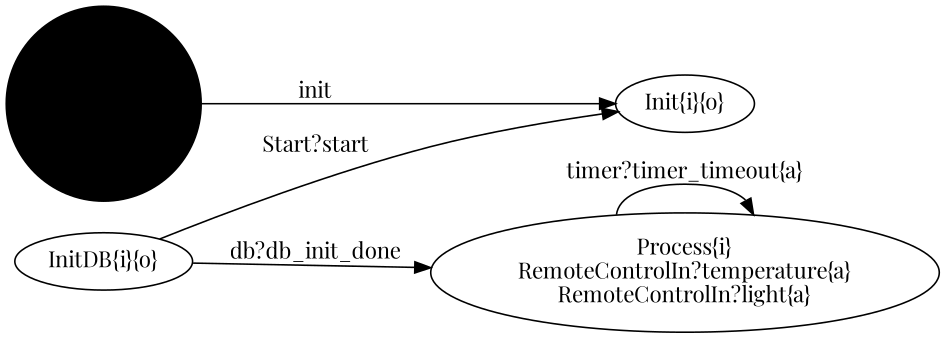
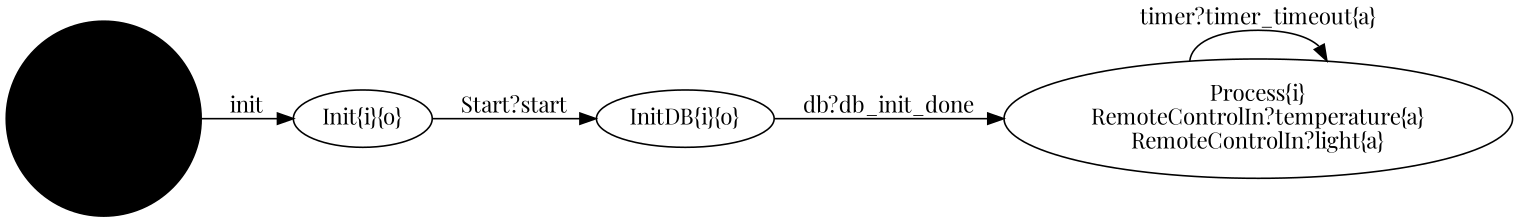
edge "InitDB{i}{o}" -> "Init{i}{o}": reversed
